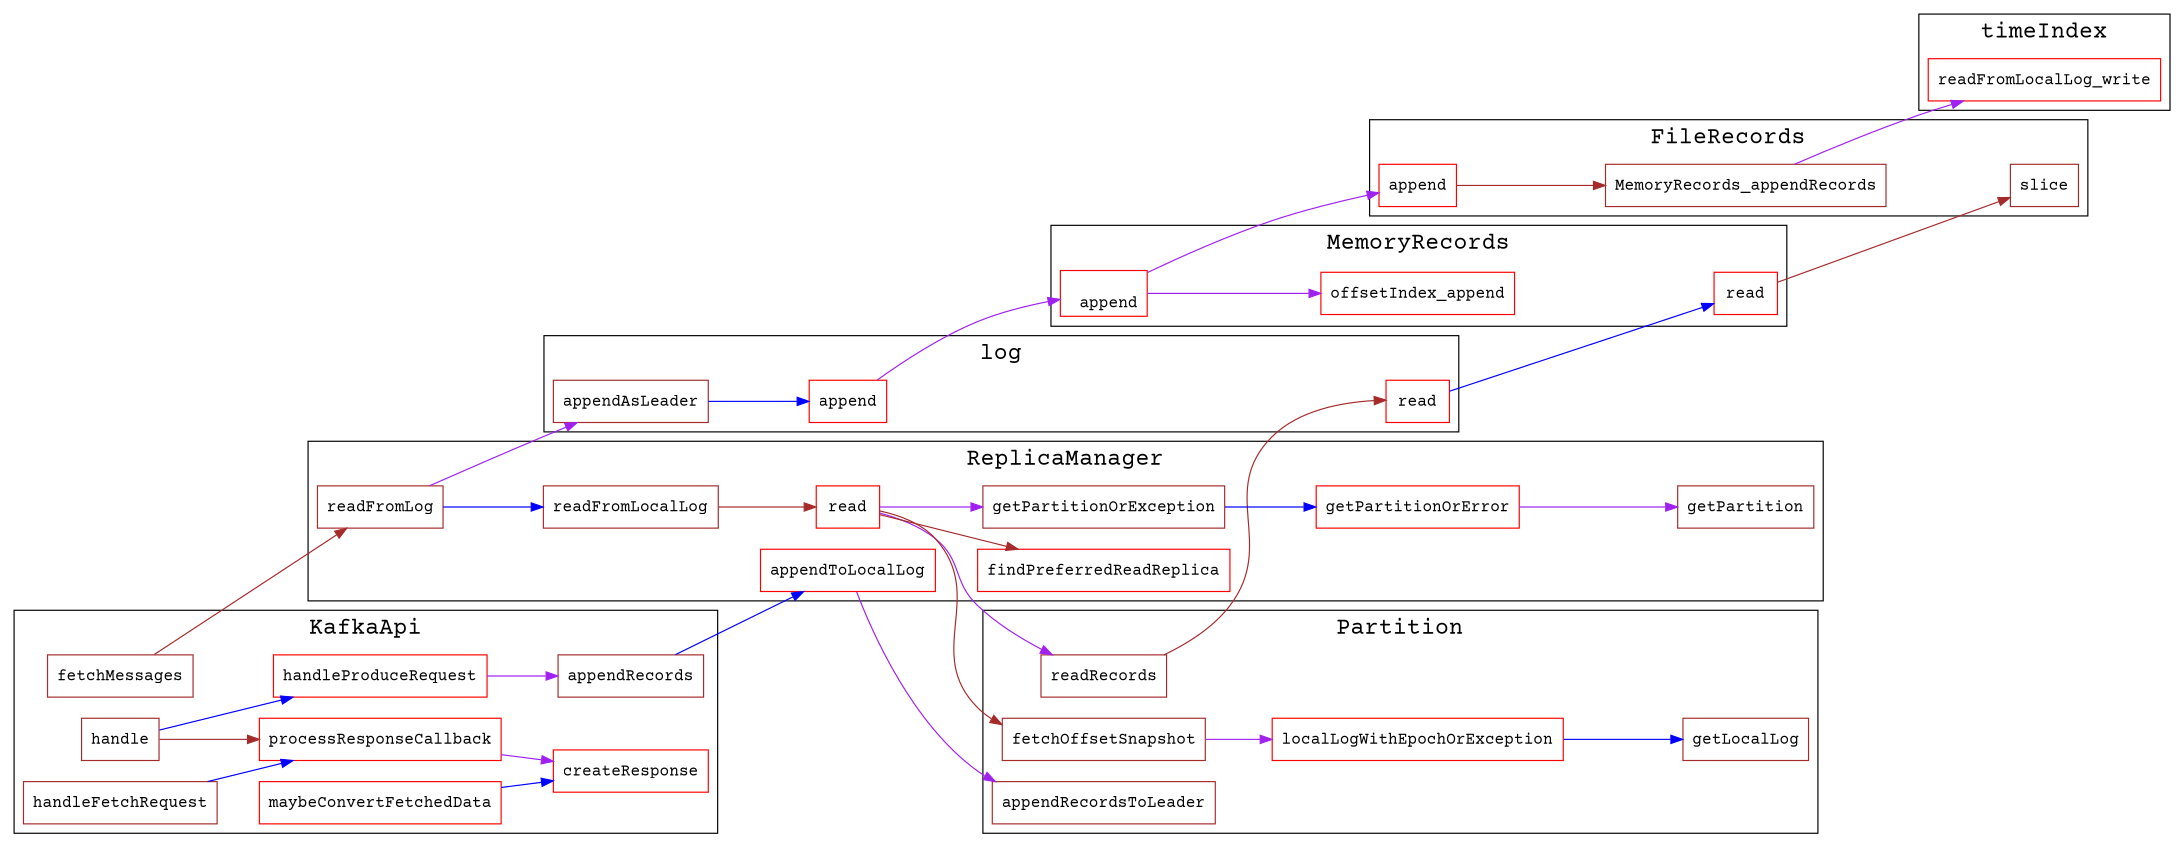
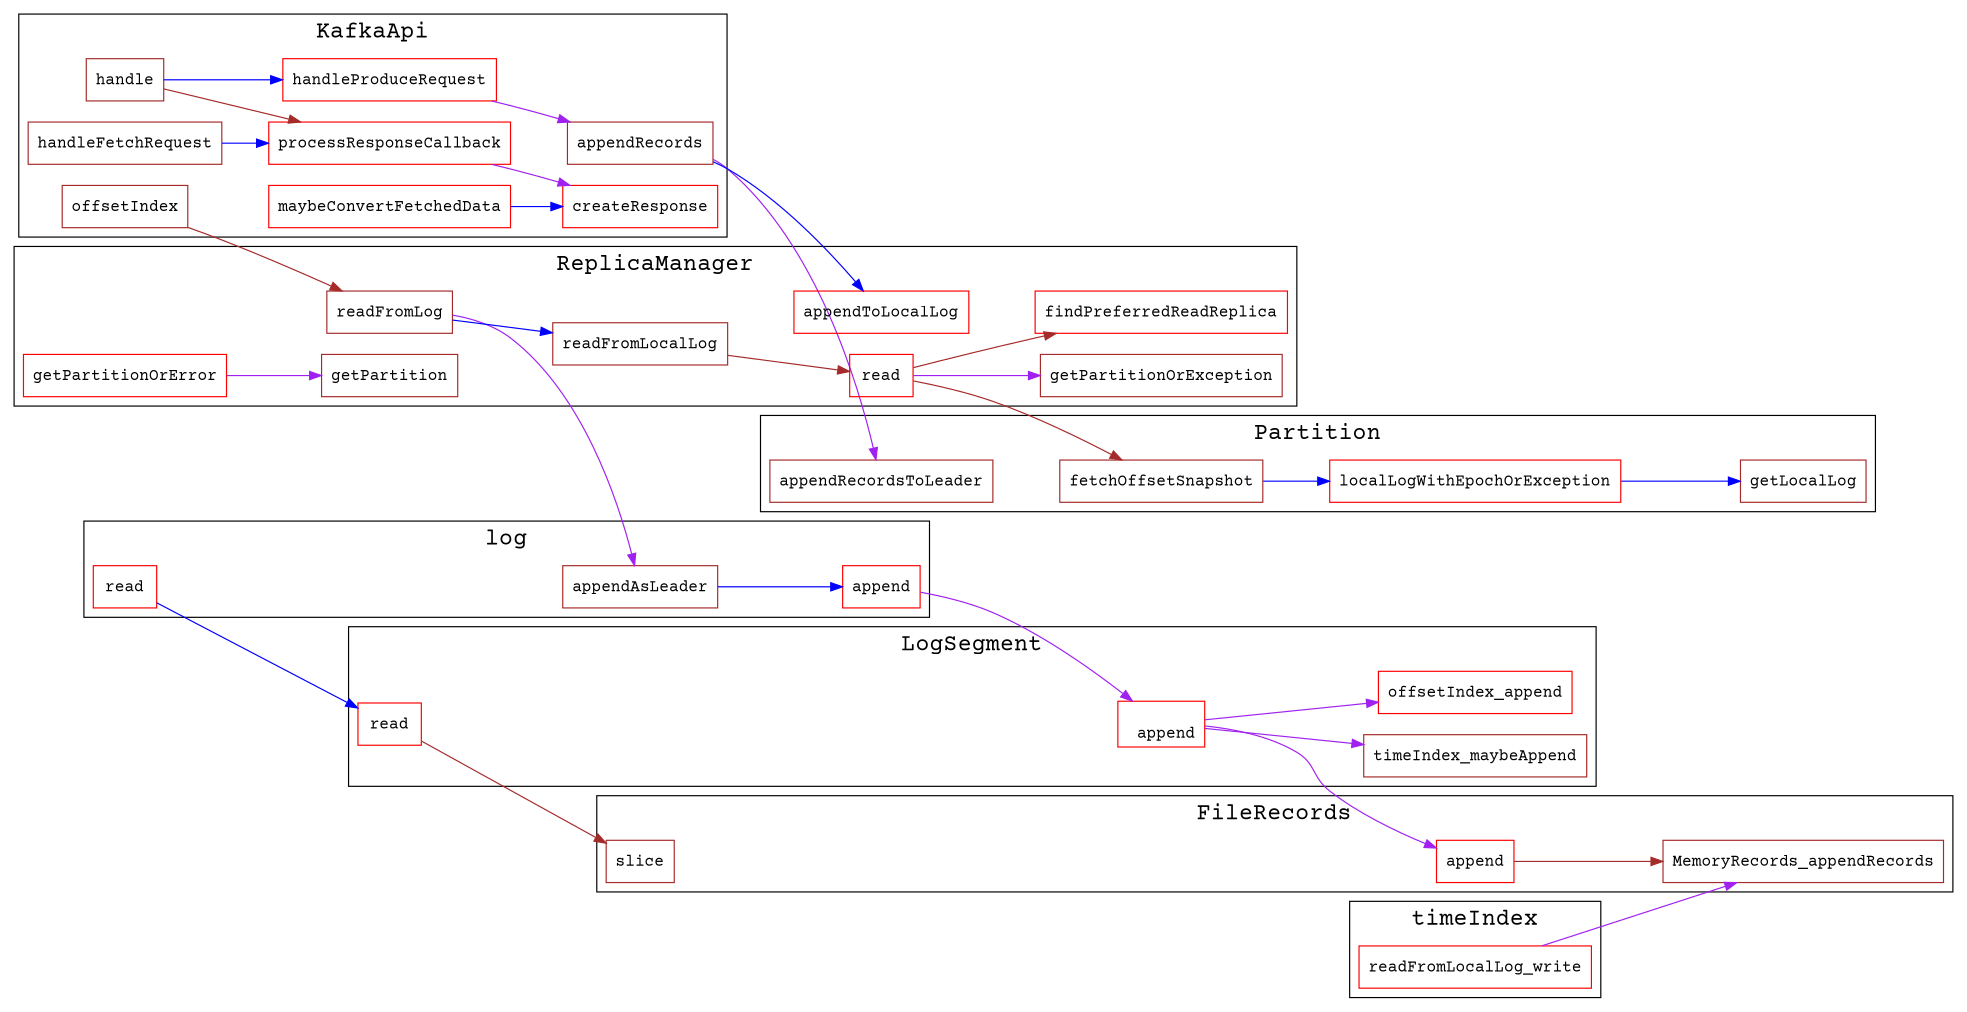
edge "MemoryRecords_appendRecords" -> "readFromLocalLog_write": reversed
cluster "MemoryRecords": label "MemoryRecords" -> "LogSegment"
edge "getPartitionOrException" -> "getPartitionOrError": removed
node "fetchMessages": label "fetchMessages" -> "offsetIndex"
node "readRecords": removed
edge "appendToLocalLog" -> "appendRecordsToLeader": now "appendRecords" -> "appendRecordsToLeader"
edge "fetchOffsetSnapshot" -> "localLogWithEpochOrException": color purple -> blue
node "timeIndex_maybeAppend": added
